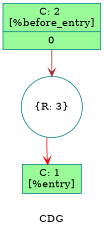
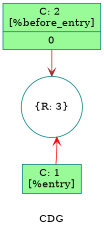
edge "{R: 3}" -> "C: 1": reversed
